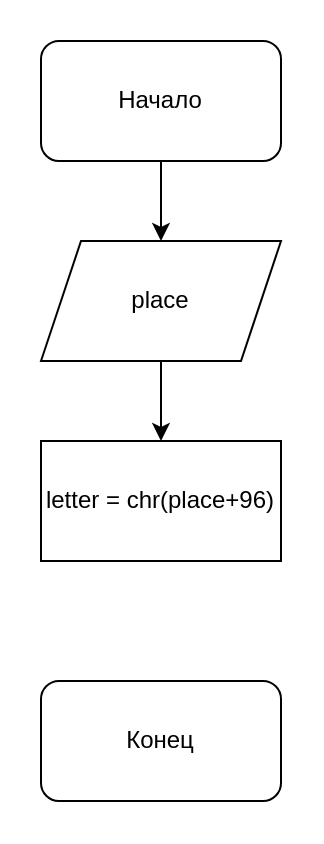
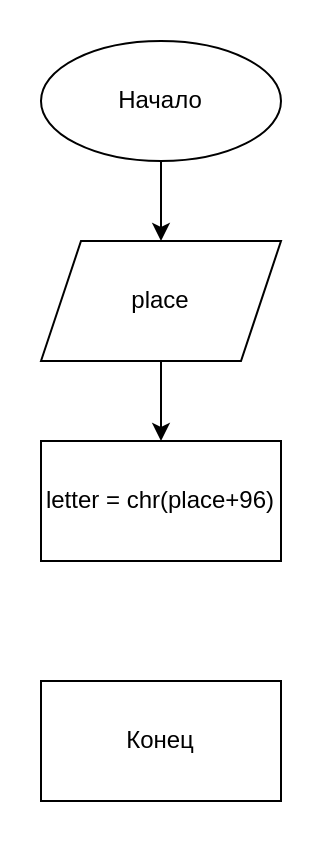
node "Начало": shape rounded rectangle -> ellipse
node "Конец": shape rounded rectangle -> rectangle
